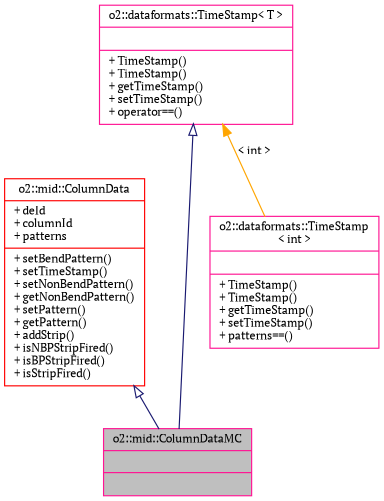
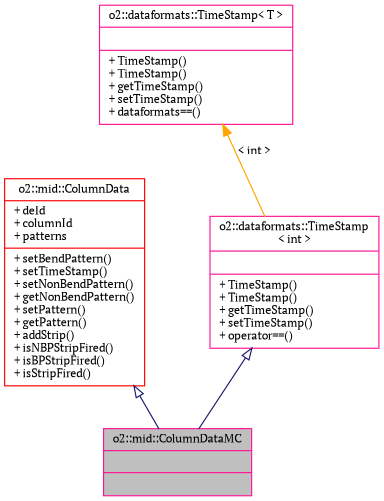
node "o2::dataformats::TimeStamp< T >": text "+ operator==()" -> "+ dataformats==()"
edge "o2::mid::ColumnDataMC" -> "o2::dataformats::TimeStamp< T >": now "o2::mid::ColumnDataMC" -> "o2::dataformats::TimeStamp"
node "o2::dataformats::TimeStamp": text "+ patterns==()" -> "+ operator==()"
